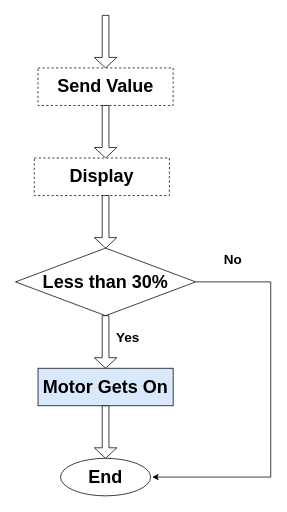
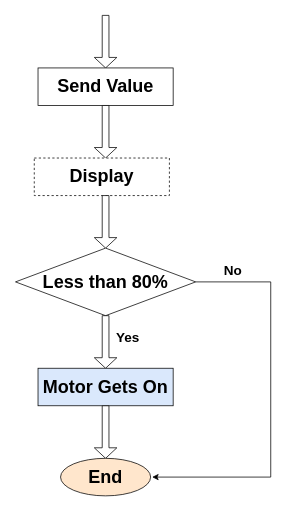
node "Send Value": style dashed -> solid
node "No": moved (233, 259) -> (233, 270)
node "Less than 30%": label "Less than 30%" -> "Less than 80%"
node "End": fillcolor #ffffff -> #ffe6cc
